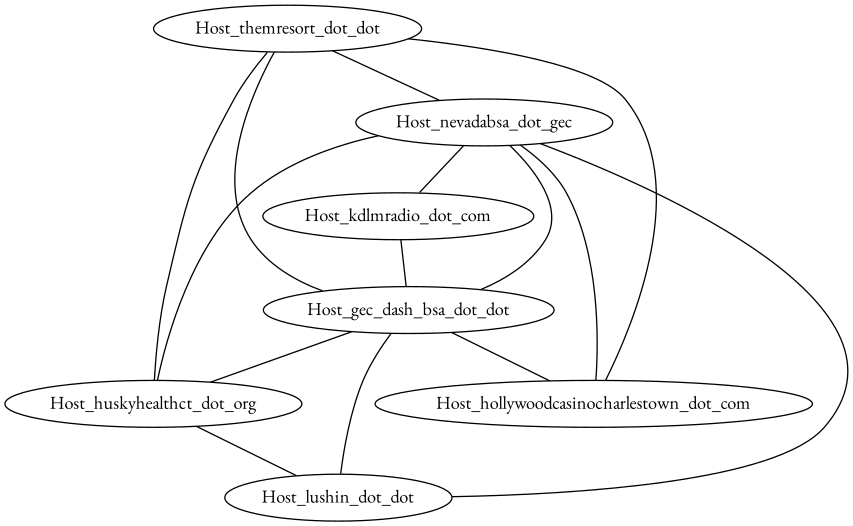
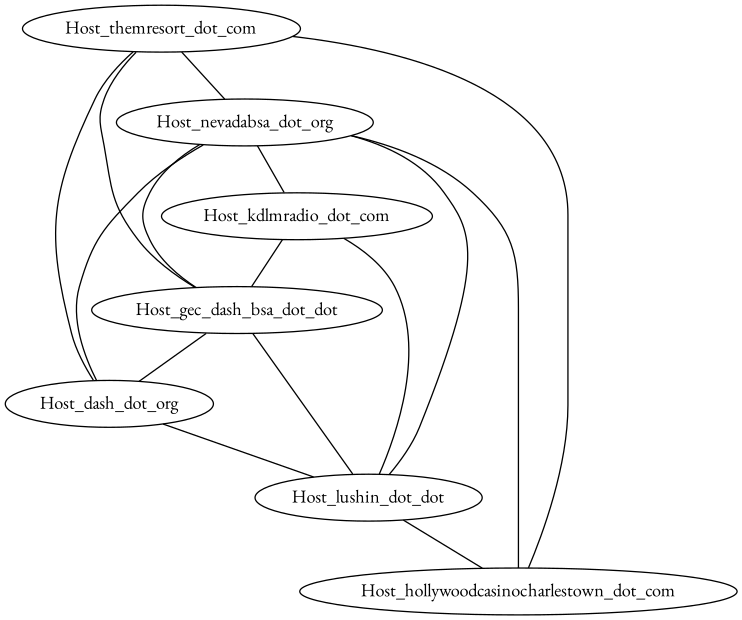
node "Host_themresort_dot_dot": label "Host_themresort_dot_dot" -> "Host_themresort_dot_com"
node "Host_nevadabsa_dot_gec": label "Host_nevadabsa_dot_gec" -> "Host_nevadabsa_dot_org"
edge "Host_kdlmradio_dot_com" -- "Host_lushin_dot_dot": added
edge "Host_gec_dash_bsa_dot_dot" -- "Host_hollywoodcasinocharlestown_dot_com": now "Host_lushin_dot_dot" -- "Host_hollywoodcasinocharlestown_dot_com"
node "Host_huskyhealthct_dot_org": label "Host_huskyhealthct_dot_org" -> "Host_dash_dot_org"
